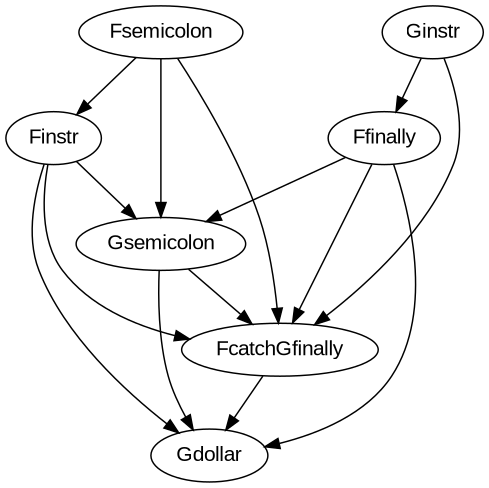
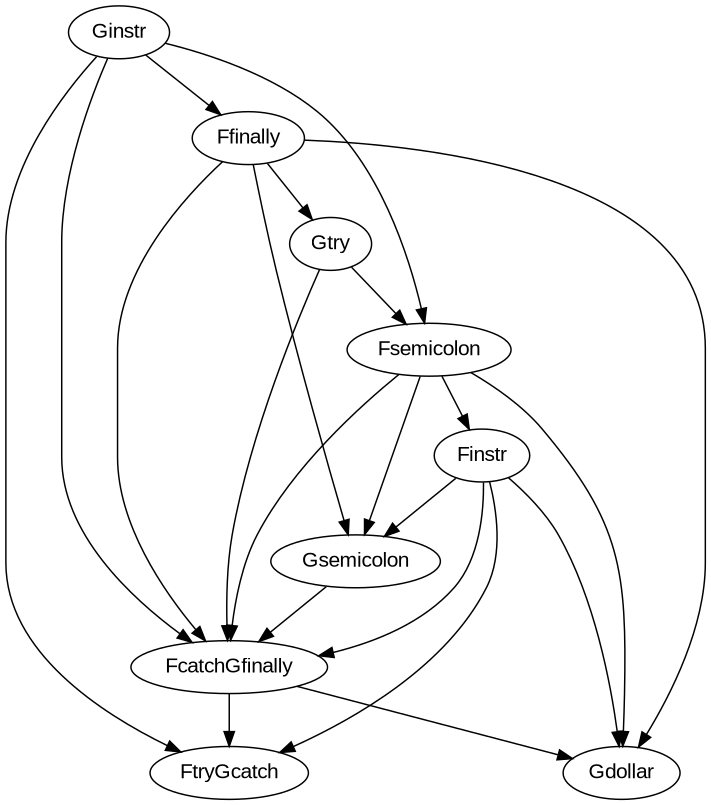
edge "Ginstr" -> "Fsemicolon": added
node "Gtry": added
edge "Gsemicolon" -> "Gdollar": now "Fsemicolon" -> "Gdollar"
node "FtryGcatch": added
